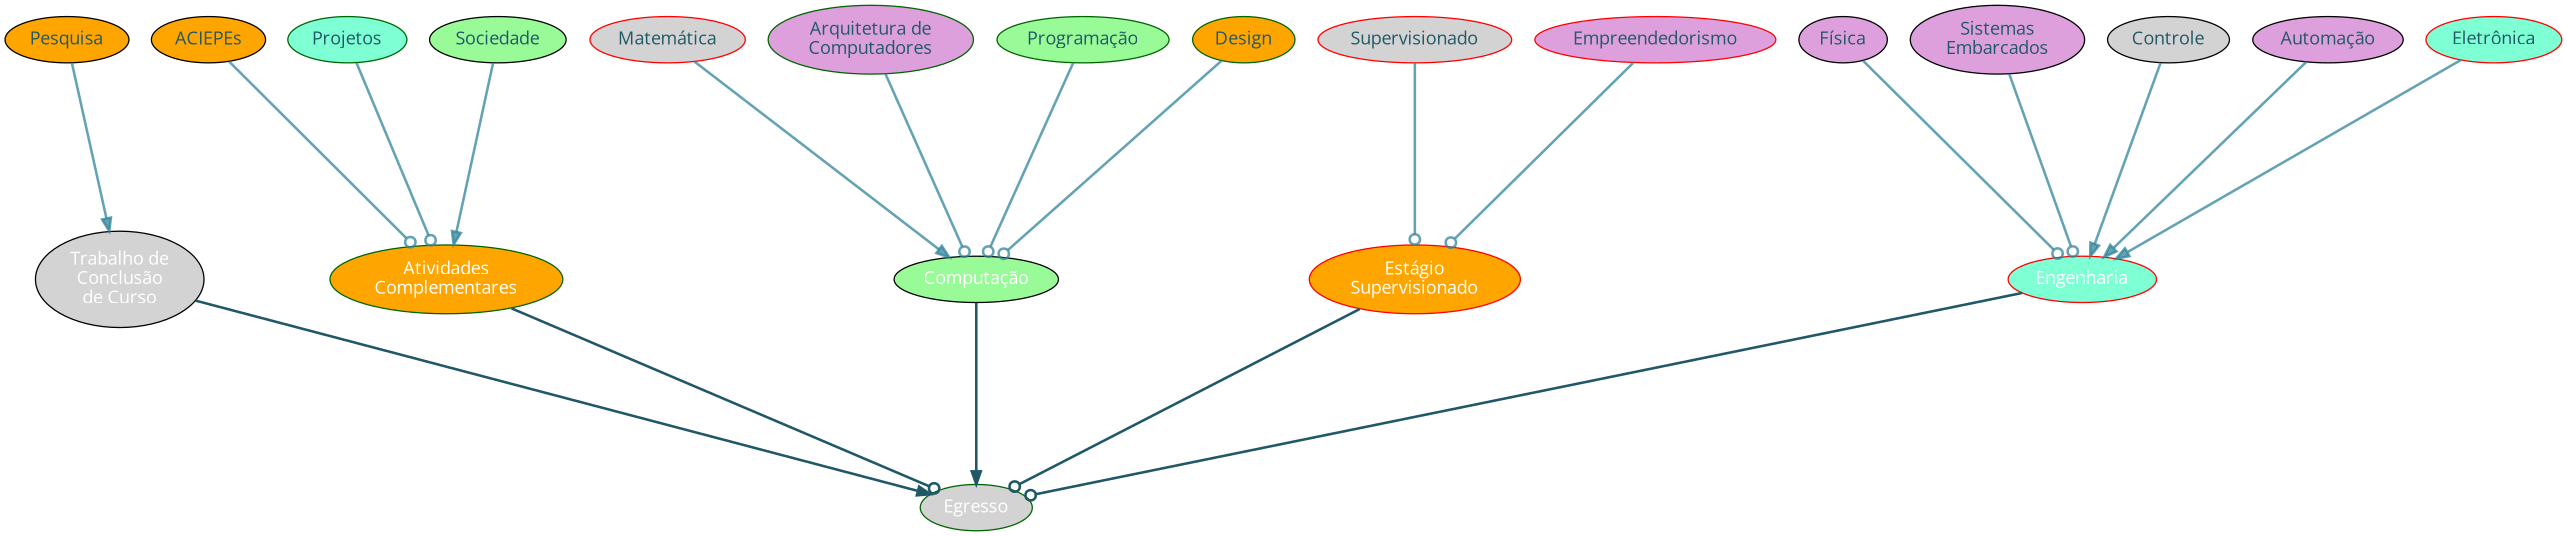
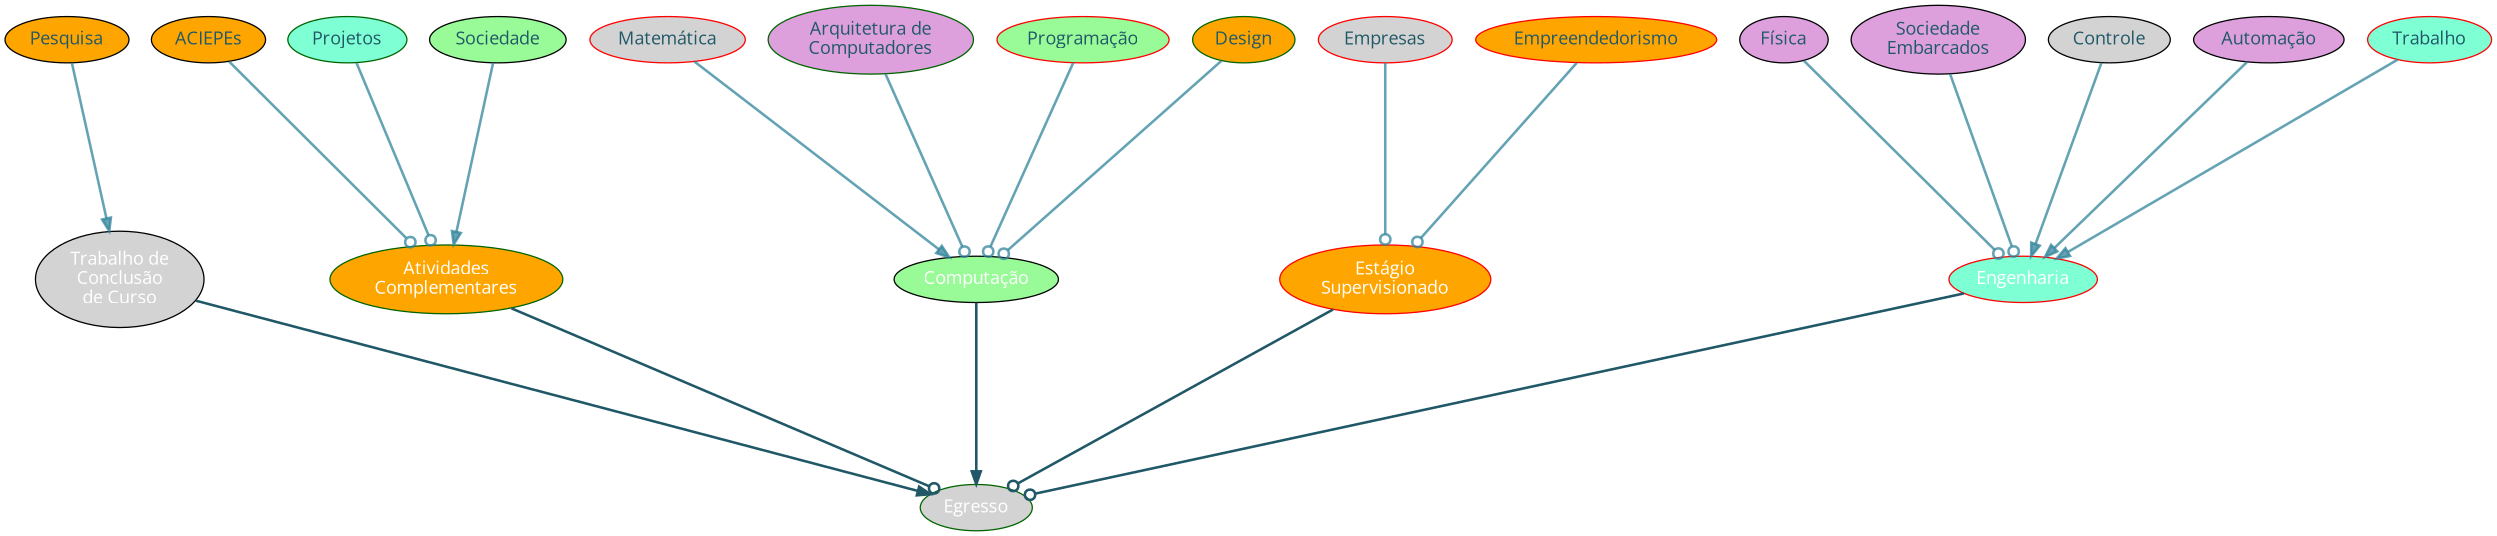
node "Programação": color darkgreen -> red
node "Supervisionado": label "Supervisionado" -> "Empresas"
node "Empreendedorismo": fillcolor plum -> orange
node "Sistemas Embarcados": label "Sistemas Embarcados" -> "Sociedade Embarcados"
node "Eletrônica": label "Eletrônica" -> "Trabalho"
